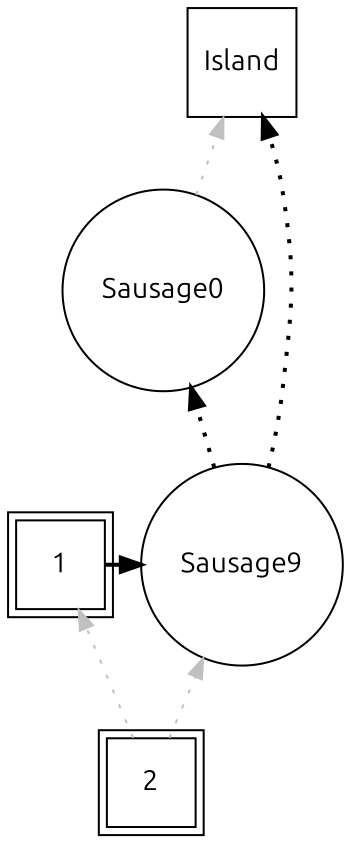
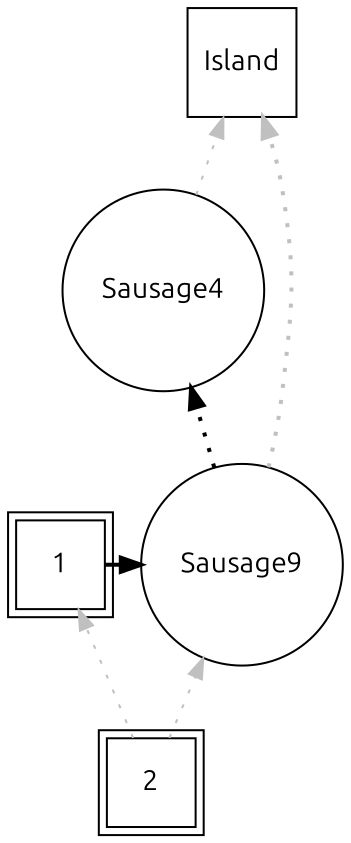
node "Sausage0": label "Sausage0" -> "Sausage4"
edge "Sausage9" -> "Island": color black -> gray
